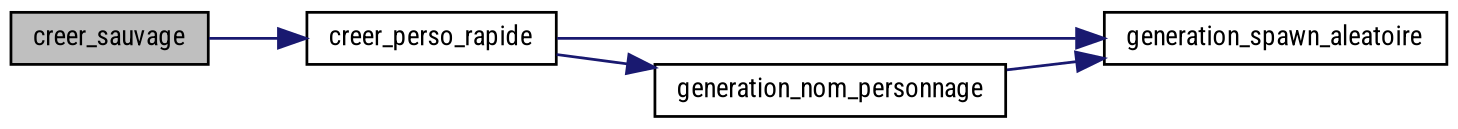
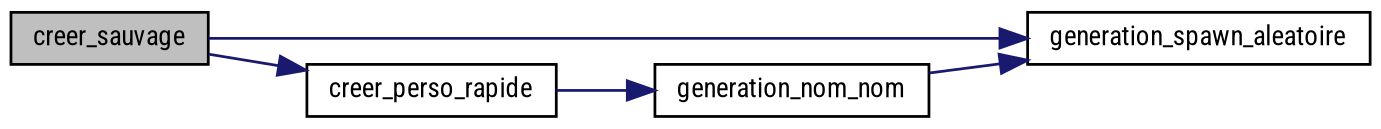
edge "creer_perso_rapide" -> "generation_spawn_aleatoire": now "creer_sauvage" -> "generation_spawn_aleatoire"
node "generation_nom_personnage": label "generation_nom_personnage" -> "generation_nom_nom"
